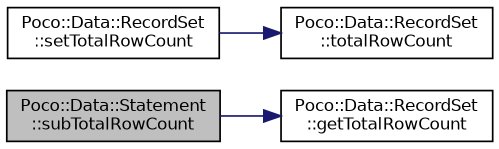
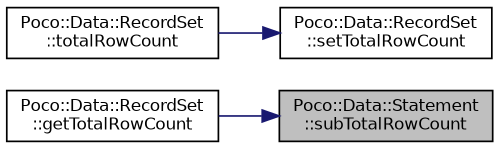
edge "Poco::Data::RecordSet ::setTotalRowCount" -> "Poco::Data::RecordSet ::totalRowCount": reversed
edge "Poco::Data::Statement ::subTotalRowCount" -> "Poco::Data::RecordSet ::getTotalRowCount": reversed
